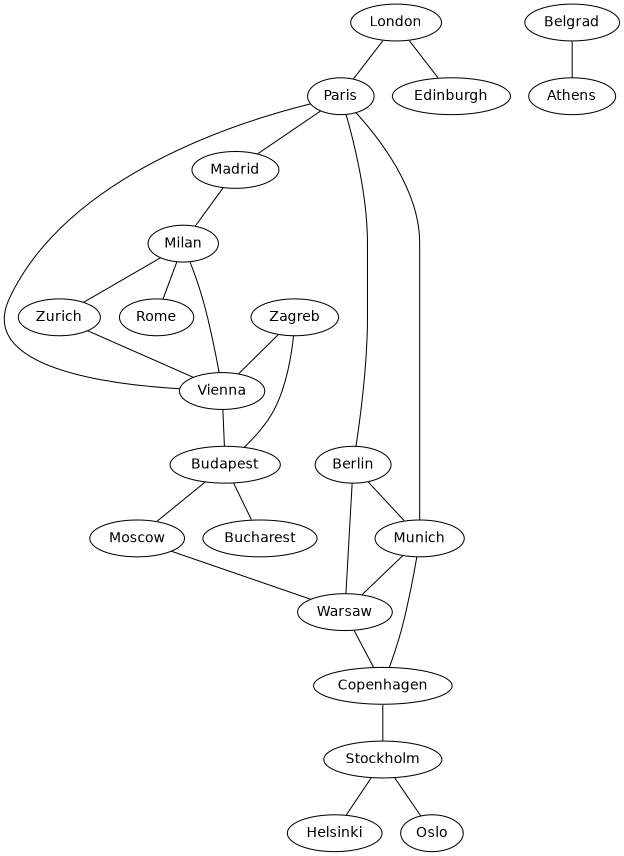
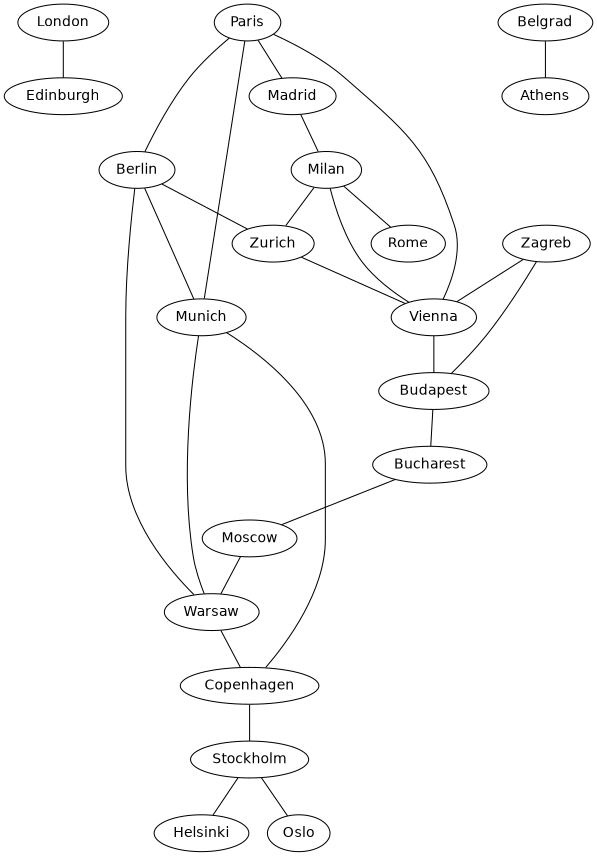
edge "London" -- "Paris": removed
edge "Berlin" -- "Zurich": added
edge "Budapest" -- "Moscow": now "Bucharest" -- "Moscow"
